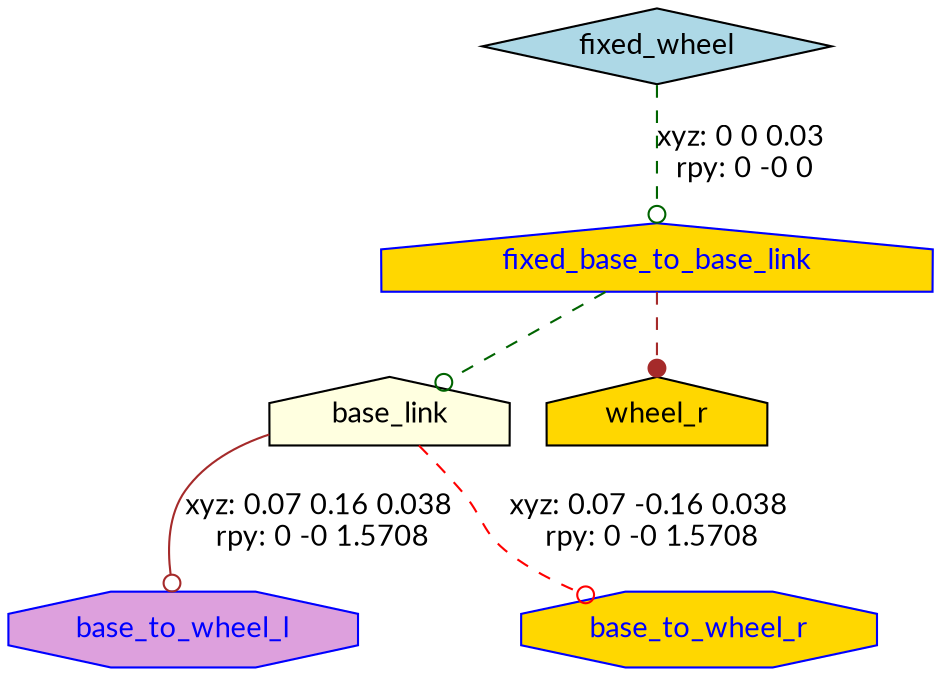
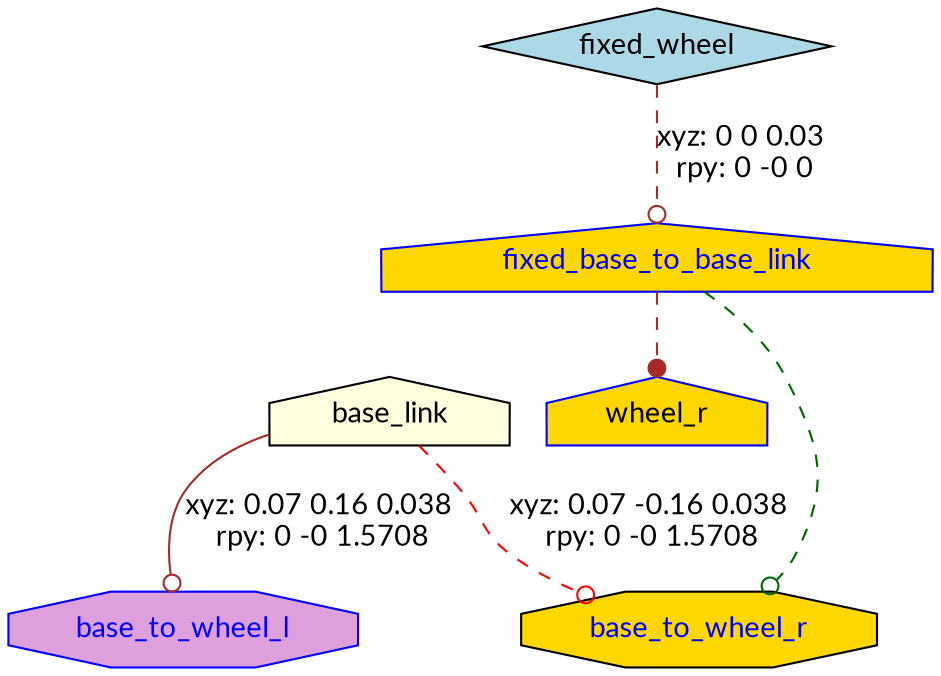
edge "fixed_wheel" -> "fixed_base_to_base_link": color darkgreen -> brown
edge "fixed_base_to_base_link" -> "base_link": now "fixed_base_to_base_link" -> "base_to_wheel_r"
node "wheel_r": color black -> blue
node "base_to_wheel_r": color blue -> black
